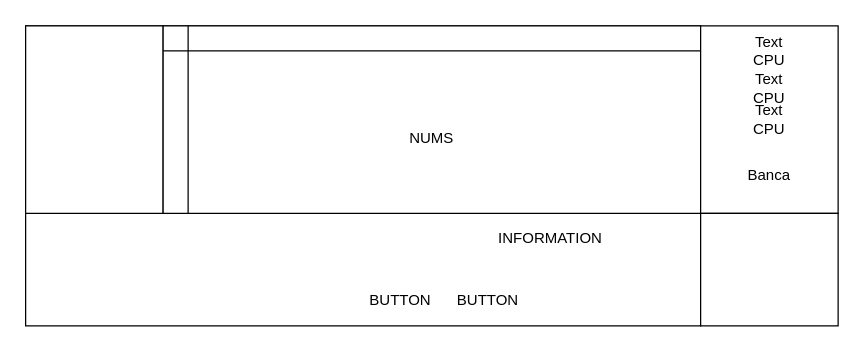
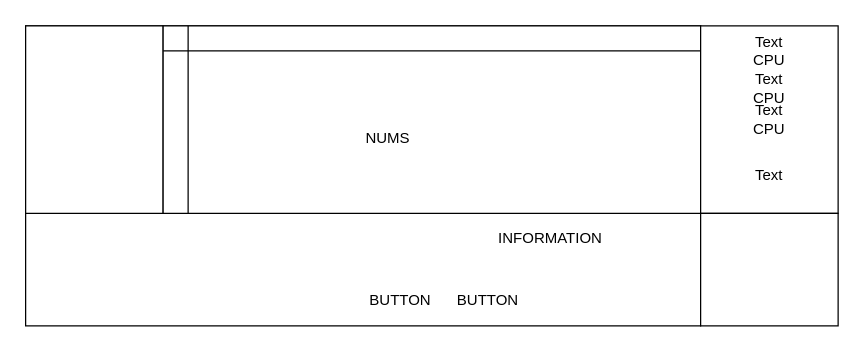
node "NUMS": moved (432, 138) -> (388, 138)
node "Banca": label "Banca" -> "Text"
